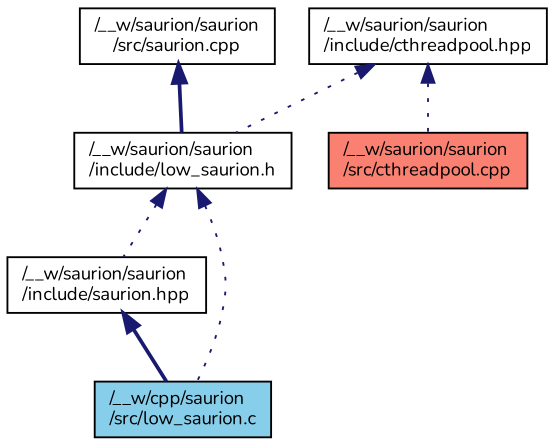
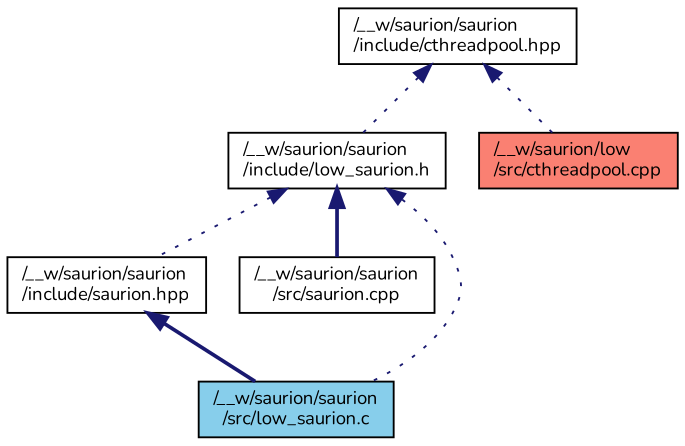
edge "/__w/saurion/saurion /include/low_saurion.h" -> "/__w/saurion/saurion /src/saurion.cpp": reversed
node "/__w/saurion/saurion /src/cthreadpool.cpp": label "/__w/saurion/saurion /src/cthreadpool.cpp" -> "/__w/saurion/low /src/cthreadpool.cpp"
node "/__w/cpp/saurion /src/low_saurion.c": label "/__w/cpp/saurion /src/low_saurion.c" -> "/__w/saurion/saurion /src/low_saurion.c"
